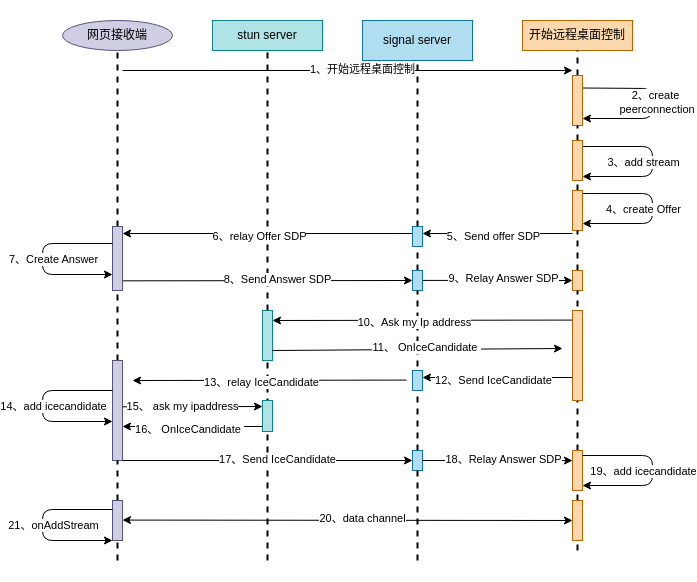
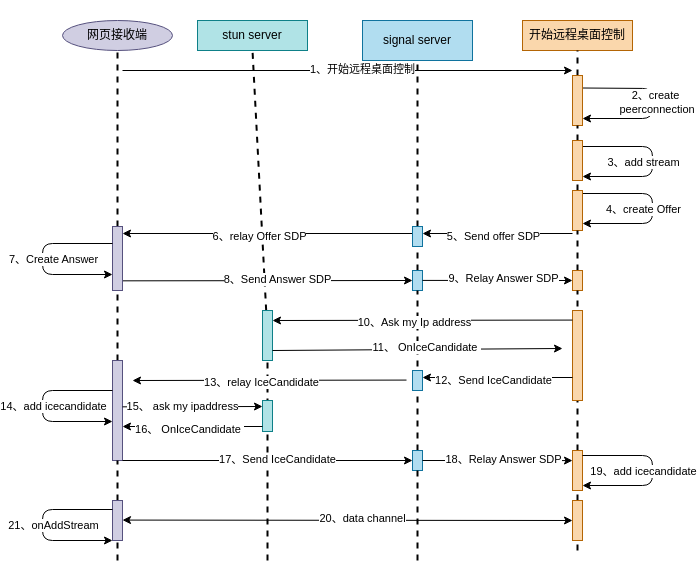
node "stun server": moved (268, 36) -> (253, 36)
